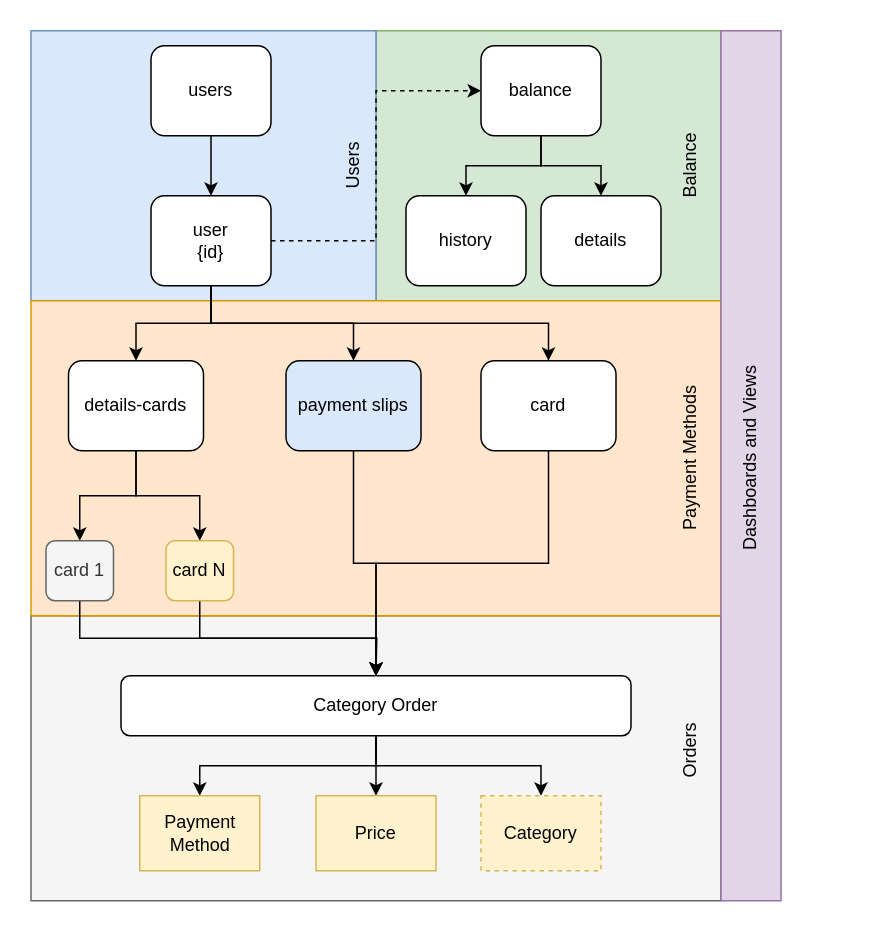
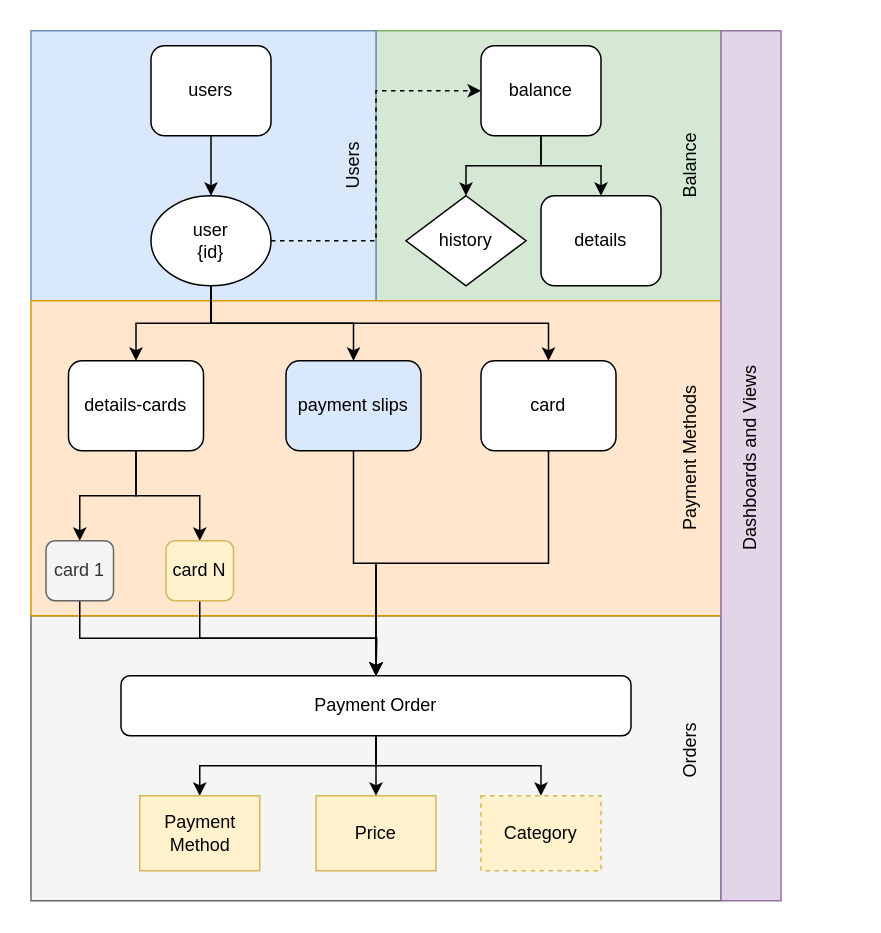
node "user {id}": shape rounded rectangle -> ellipse
node "history": shape rounded rectangle -> diamond
node "Category Order": label "Category Order" -> "Payment Order"
